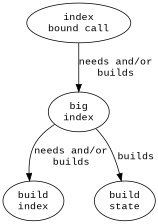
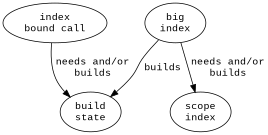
edge "index bound call" -> "big index": now "index bound call" -> "build state"
node "build index": label "build index" -> "scope index"
